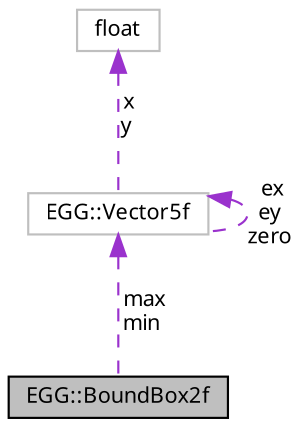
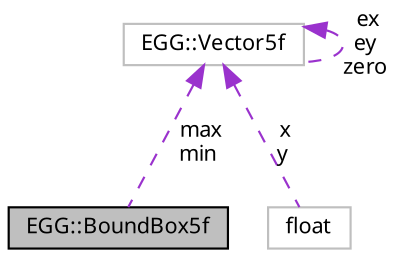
edge "EGG::Vector5f" -> "float": reversed
node "EGG::BoundBox2f": label "EGG::BoundBox2f" -> "EGG::BoundBox5f"
